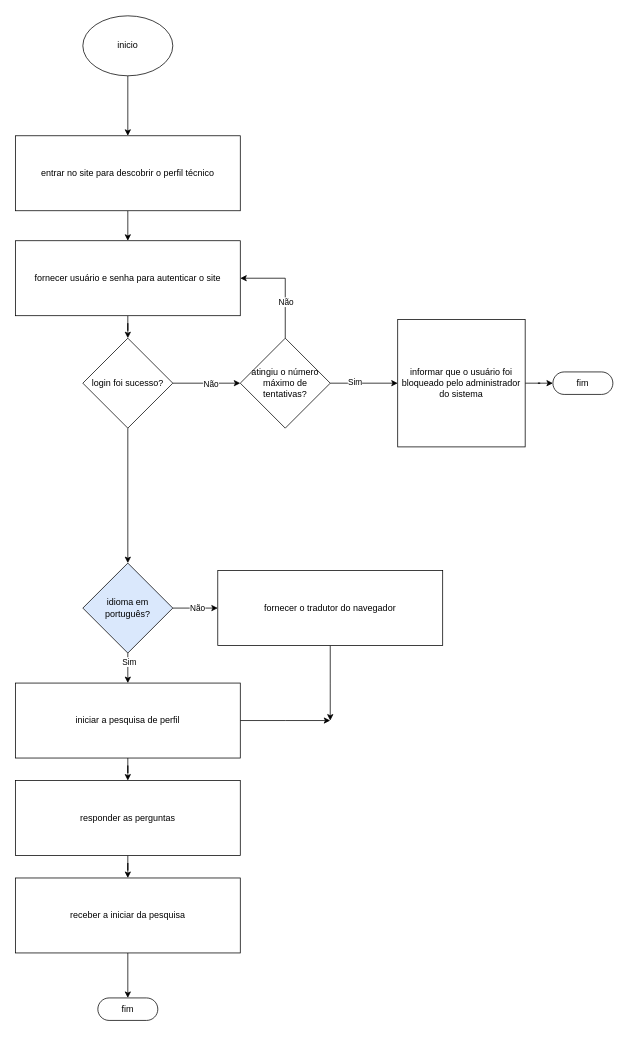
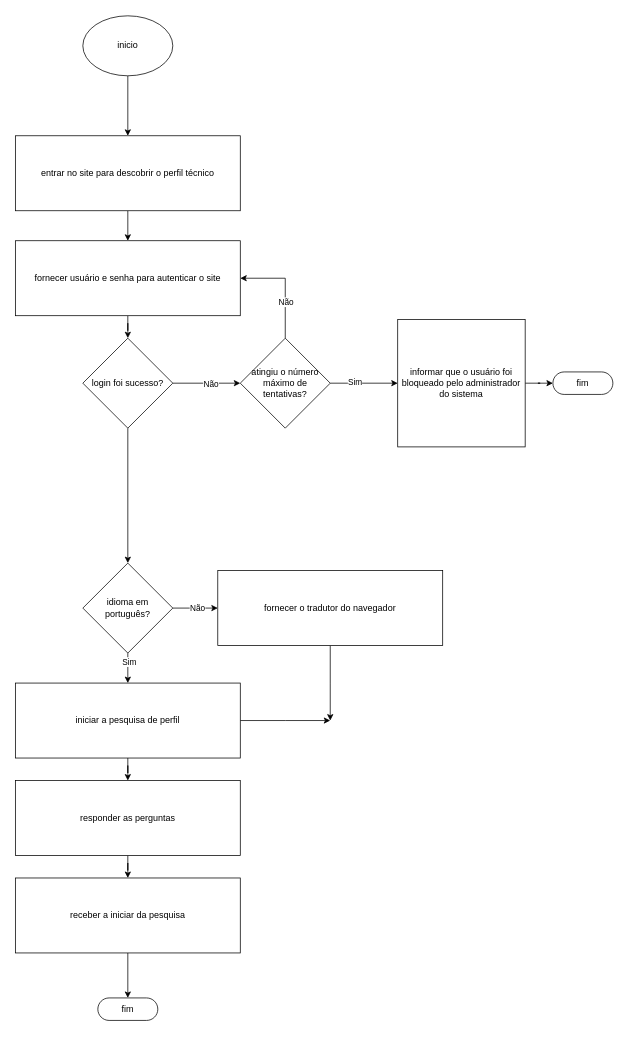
node "idioma em português?": fillcolor #dae8fc -> #ffffff
